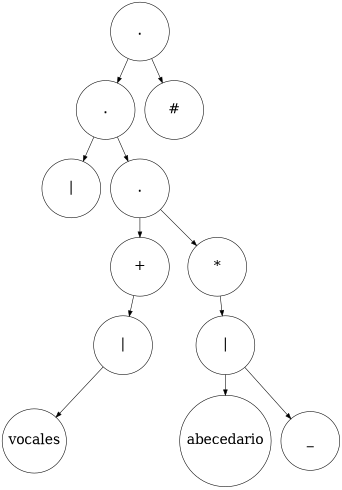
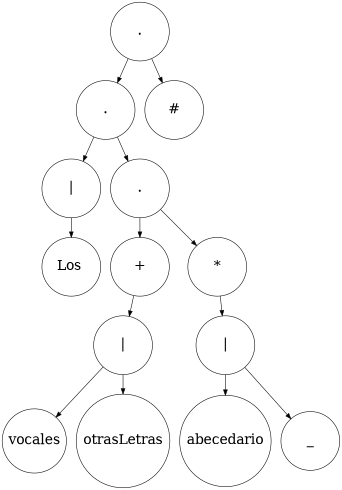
node "Los": added
node "otrasLetras": added
